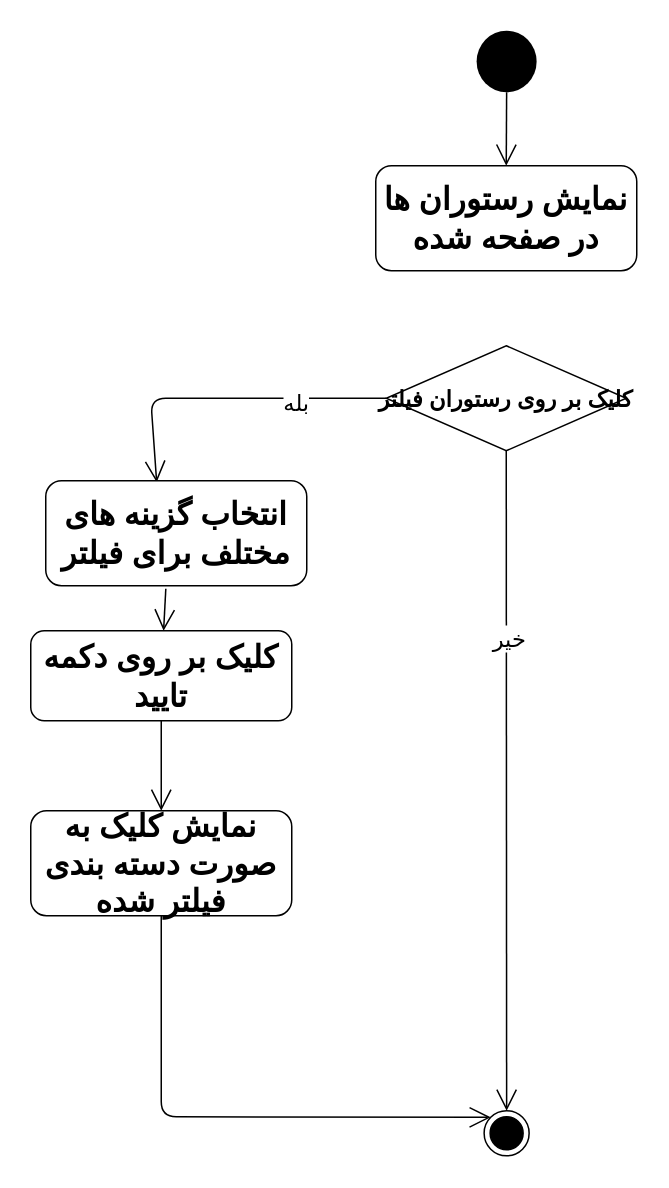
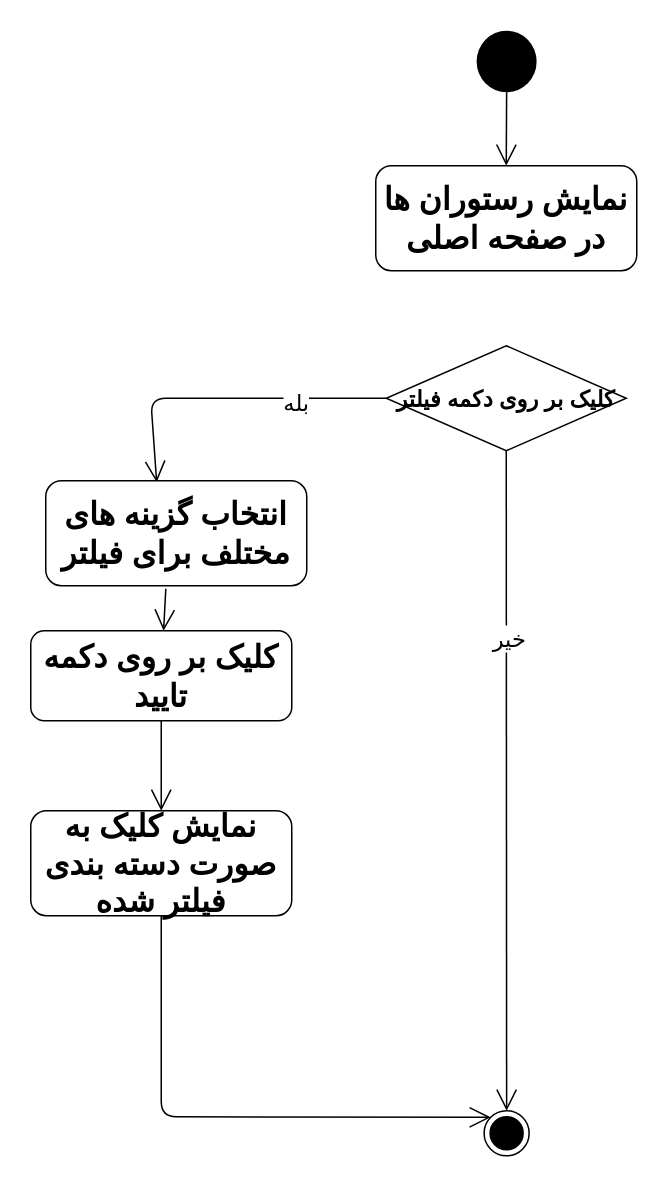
node "نمایش رستوران ها در صفحه شده": label "نمایش رستوران ها در صفحه شده" -> "نمایش رستوران ها در صفحه اصلی"
node "کلیک بر روی رستوران فیلتر": label "کلیک بر روی رستوران فیلتر" -> "کلیک بر روی دکمه فیلتر"
